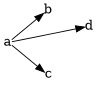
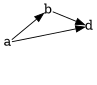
edge "b" -> "d": added
node "c": removed
